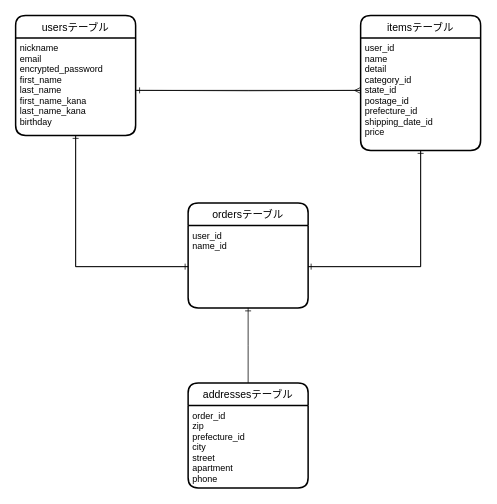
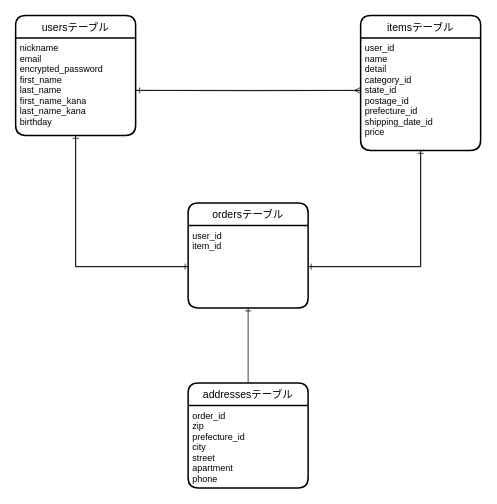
node "user_id name_id": label "user_id name_id" -> "user_id item_id"
